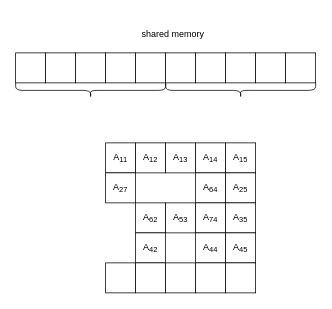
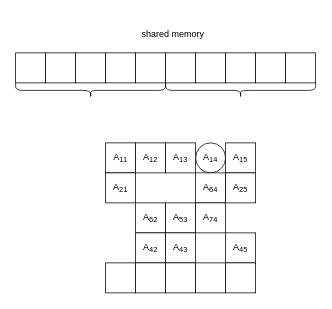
node "A14": shape rectangle -> ellipse
node "A27": label "A27" -> "A21"
node "A35": removed
node "A43": added
node "A44": removed
